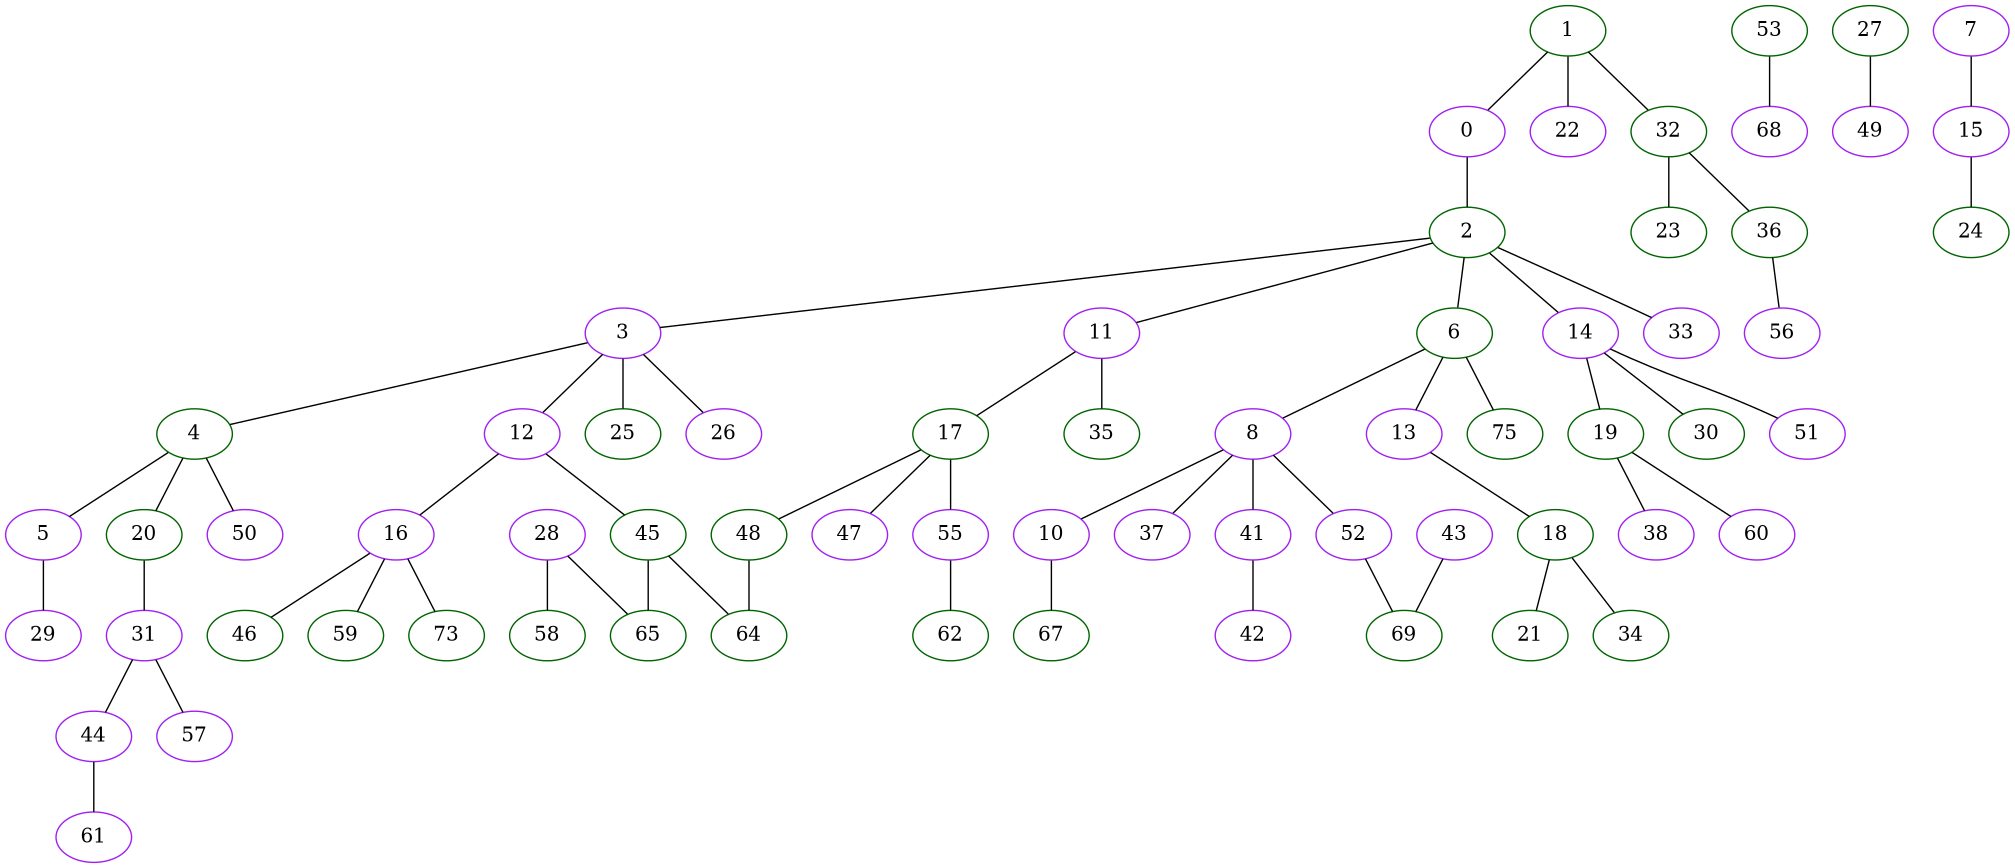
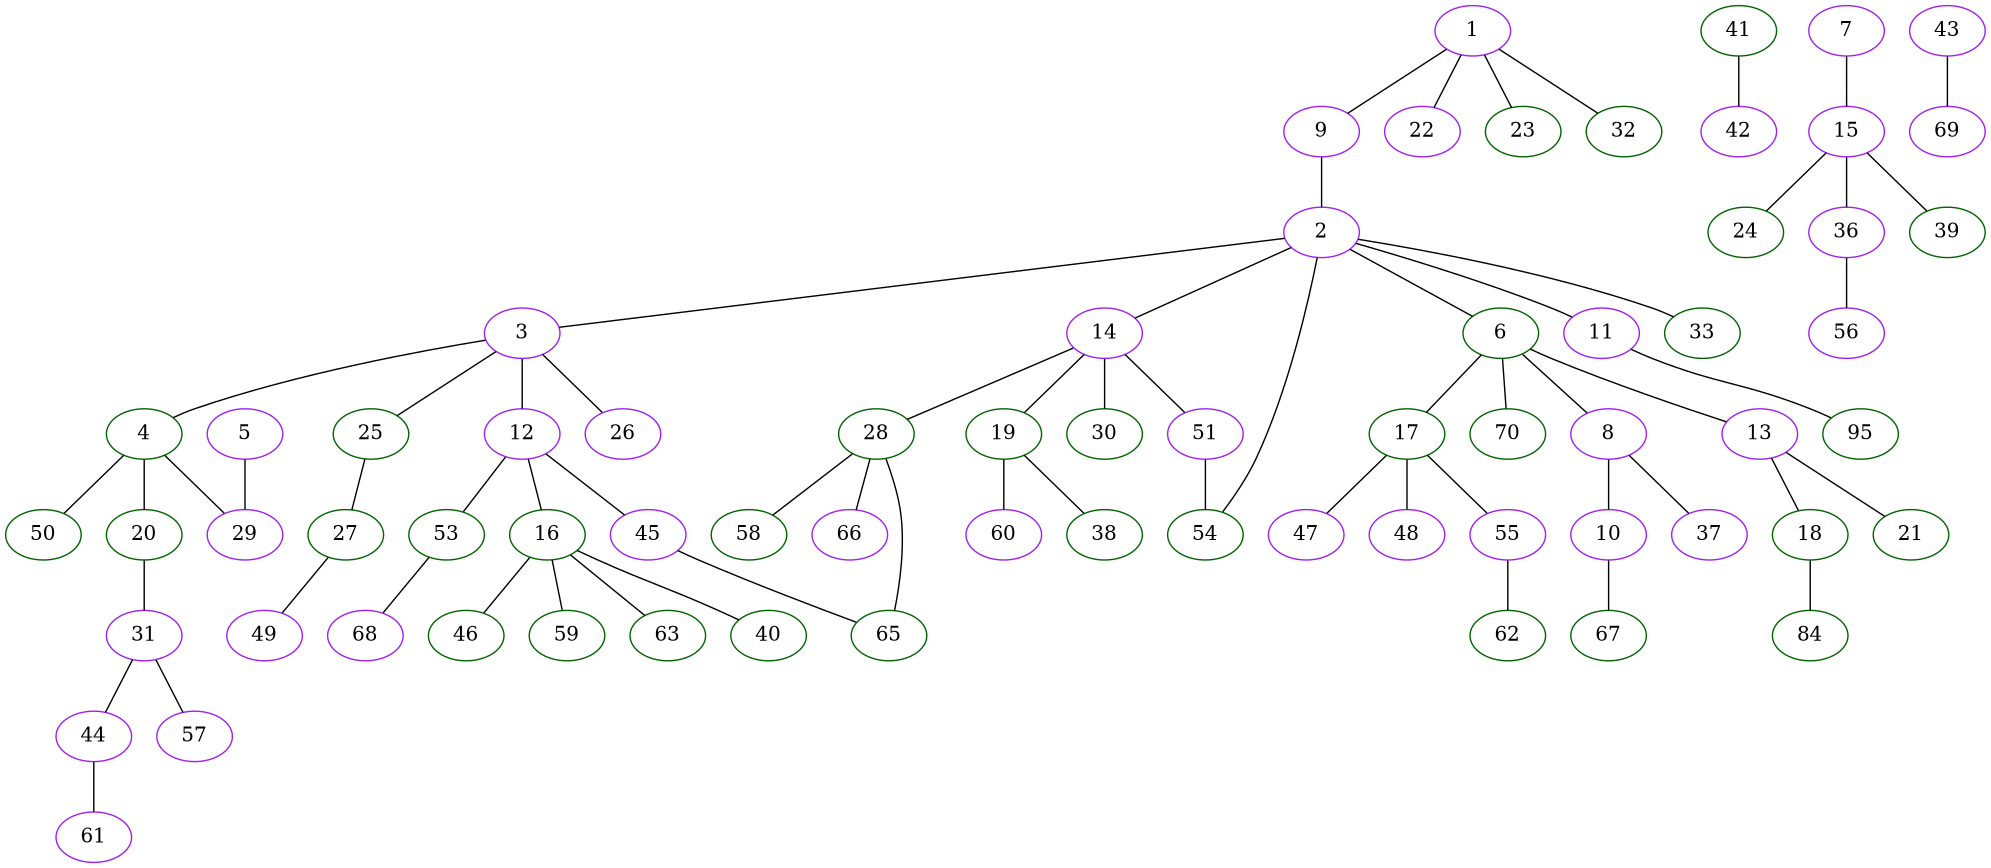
node "1": color darkgreen -> purple
node "0": label "0" -> "9"
edge "32" -- "23": now "1" -- "23"
edge "32" -- "36": now "15" -- "36"
node "2": color darkgreen -> purple
node "36": color darkgreen -> purple
node "39": added
node "33": color purple -> darkgreen
edge "14" -- "28": added
edge "11" -- "17": now "6" -- "17"
node "35": label "35" -> "95"
node "75": label "75" -> "70"
edge "4" -- "5": now "4" -- "29"
edge "12" -- "53": added
edge "25" -- "27": added
edge "8" -- "41": removed
node "50": color purple -> darkgreen
node "16": color purple -> darkgreen
node "28": color purple -> darkgreen
node "45": color darkgreen -> purple
node "48": color darkgreen -> purple
node "66": added
node "54": added
node "41": color purple -> darkgreen
node "52": removed
node "38": color purple -> darkgreen
edge "18" -- "21": now "13" -- "21"
node "73": label "73" -> "63"
node "64": removed
node "40": added
node "69": color darkgreen -> purple
node "34": label "34" -> "84"
